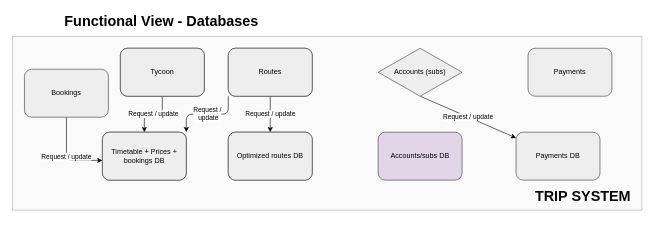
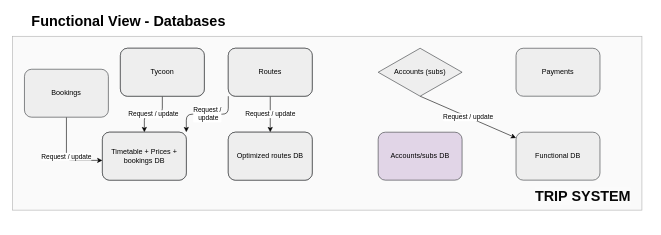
node "Functional View - Databases": moved (264, 21) -> (231, 21)
node "Payments": moved (570, 72) -> (558, 72)
node "Payments DB": label "Payments DB" -> "Functional DB"
